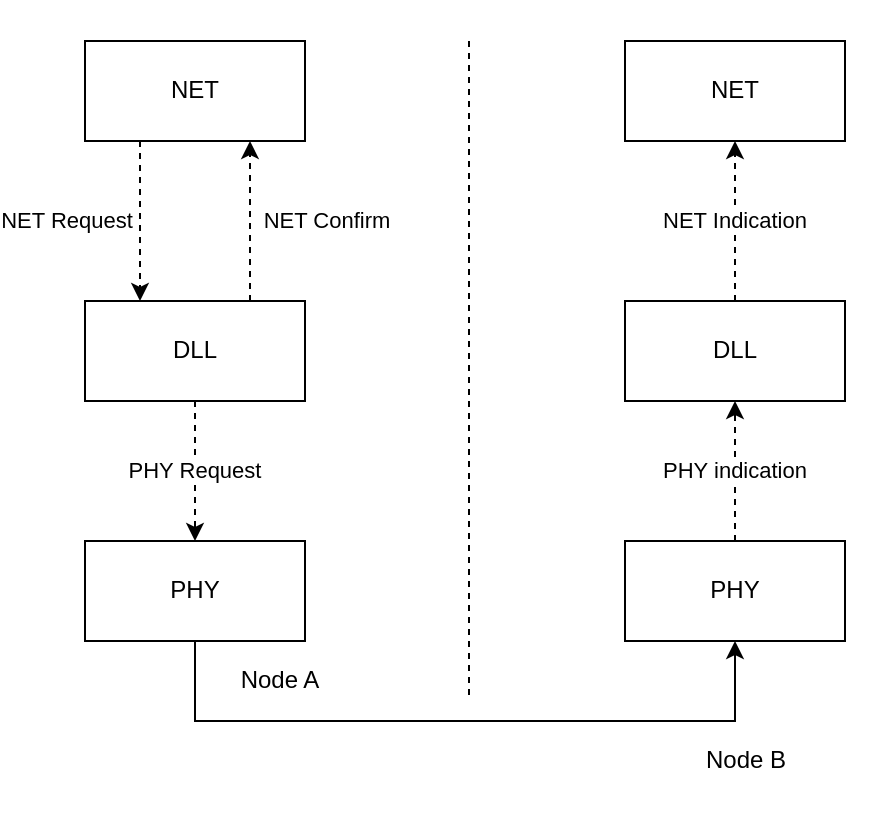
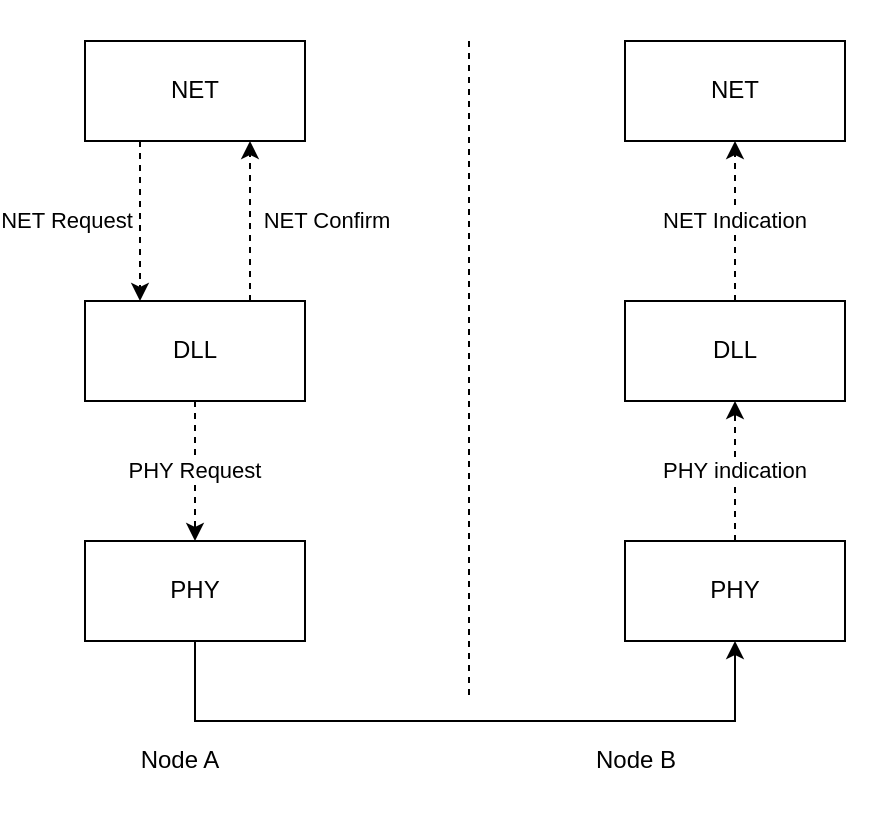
node "Node A": moved (281, 681) -> (181, 761)
node "Node B": moved (747, 761) -> (637, 761)
